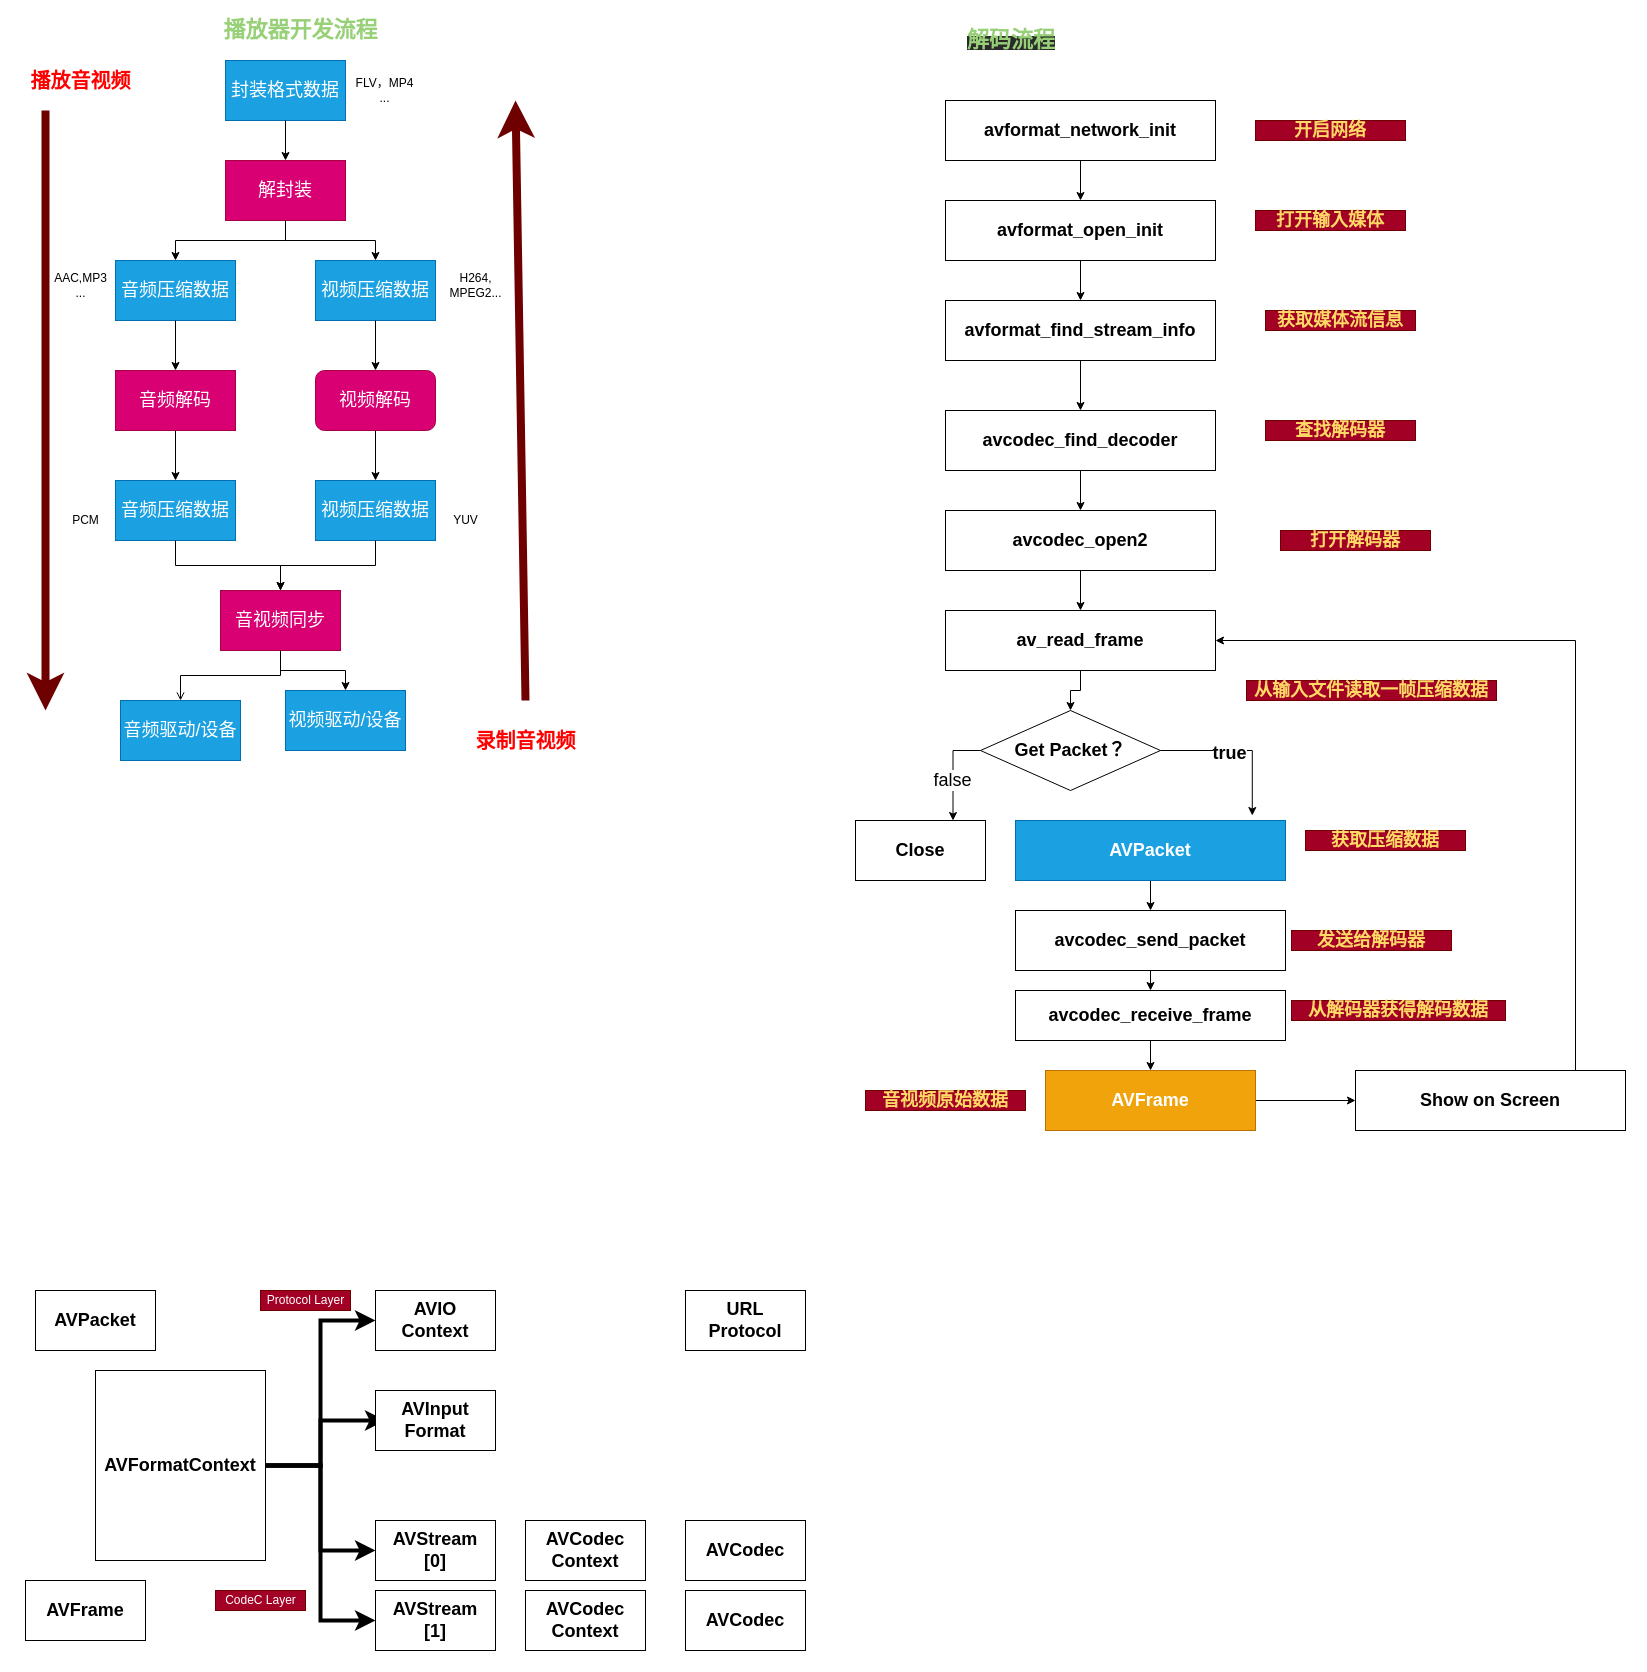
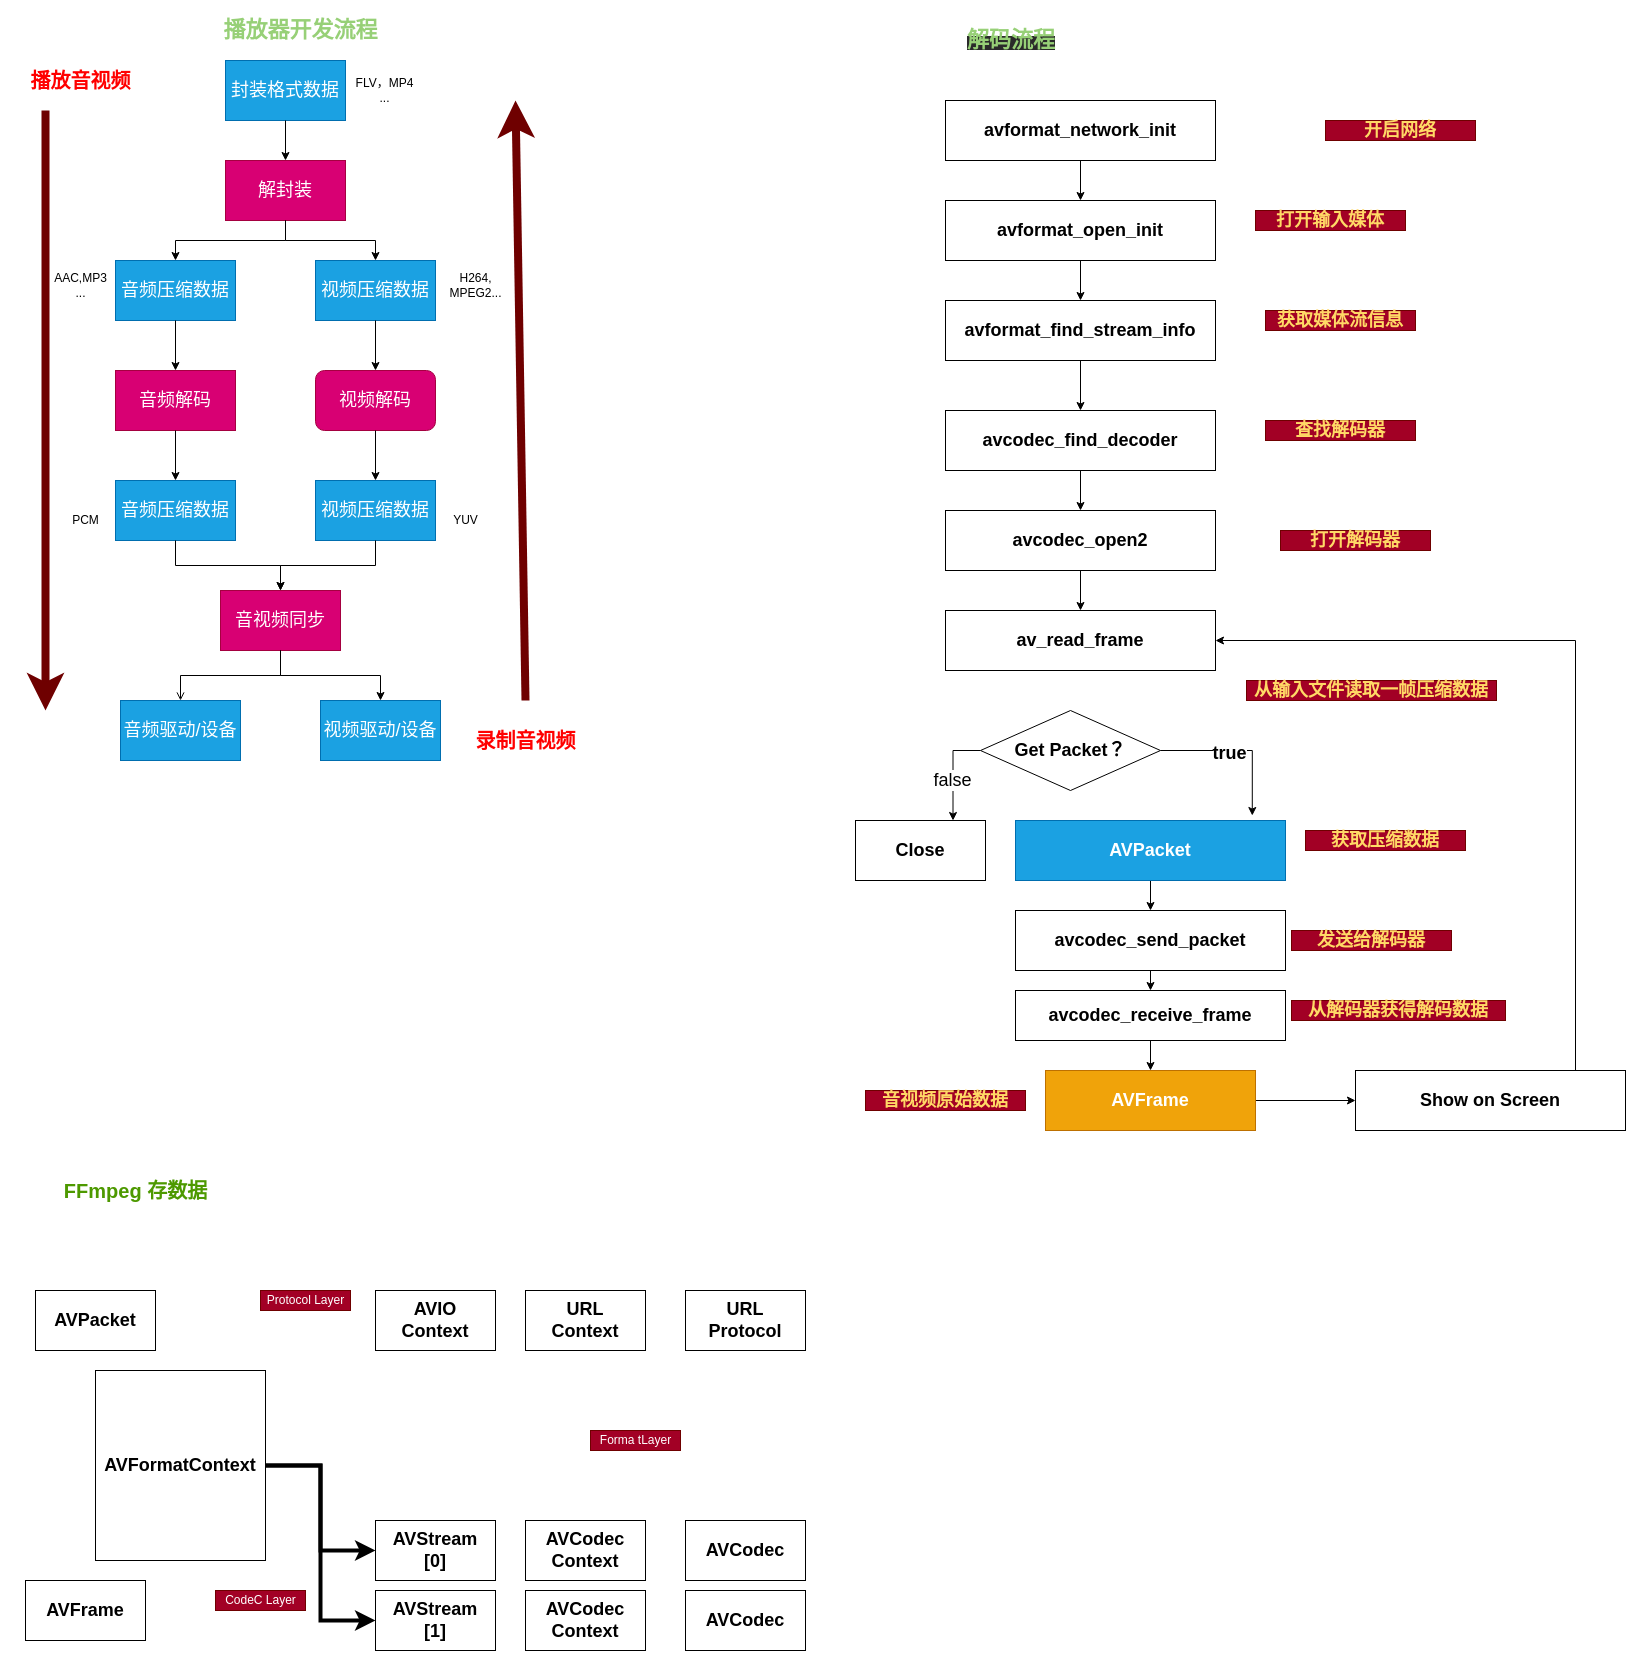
node "开启网络": moved (1331, 131) -> (1401, 131)
edge "av_read_frame" -> "Get Packet？": removed
node "视频驱动/设备": moved (346, 721) -> (381, 731)
node "FFmpeg 存数据": added
node "URL Context": added
edge "AVFormatContext" -> "AVIO Context": removed
edge "AVFormatContext" -> "AVInput Format": removed
node "AVInput Format": removed
node "Forma tLayer": added
